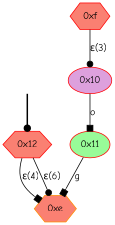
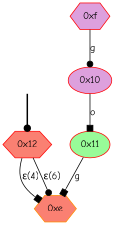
node "0xf": fillcolor salmon -> plum
edge "0xf" -> "0x10": label "ε(3)" -> "g"
